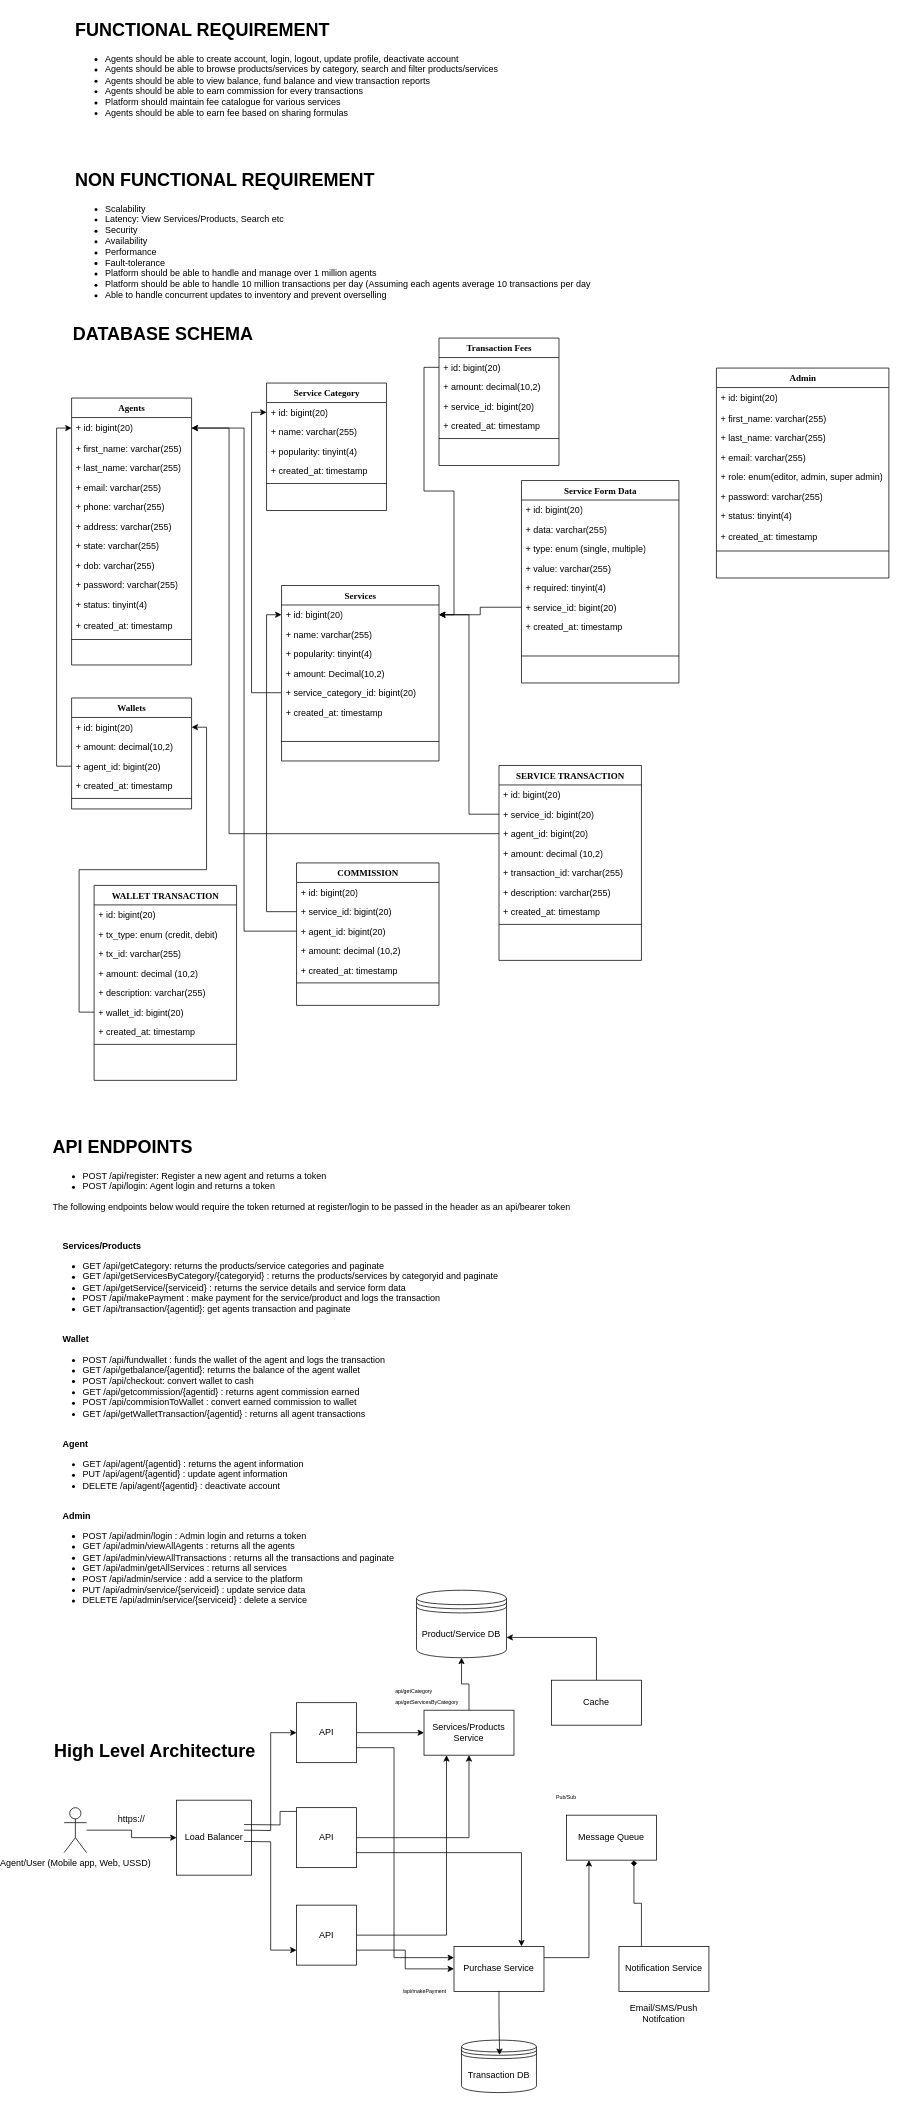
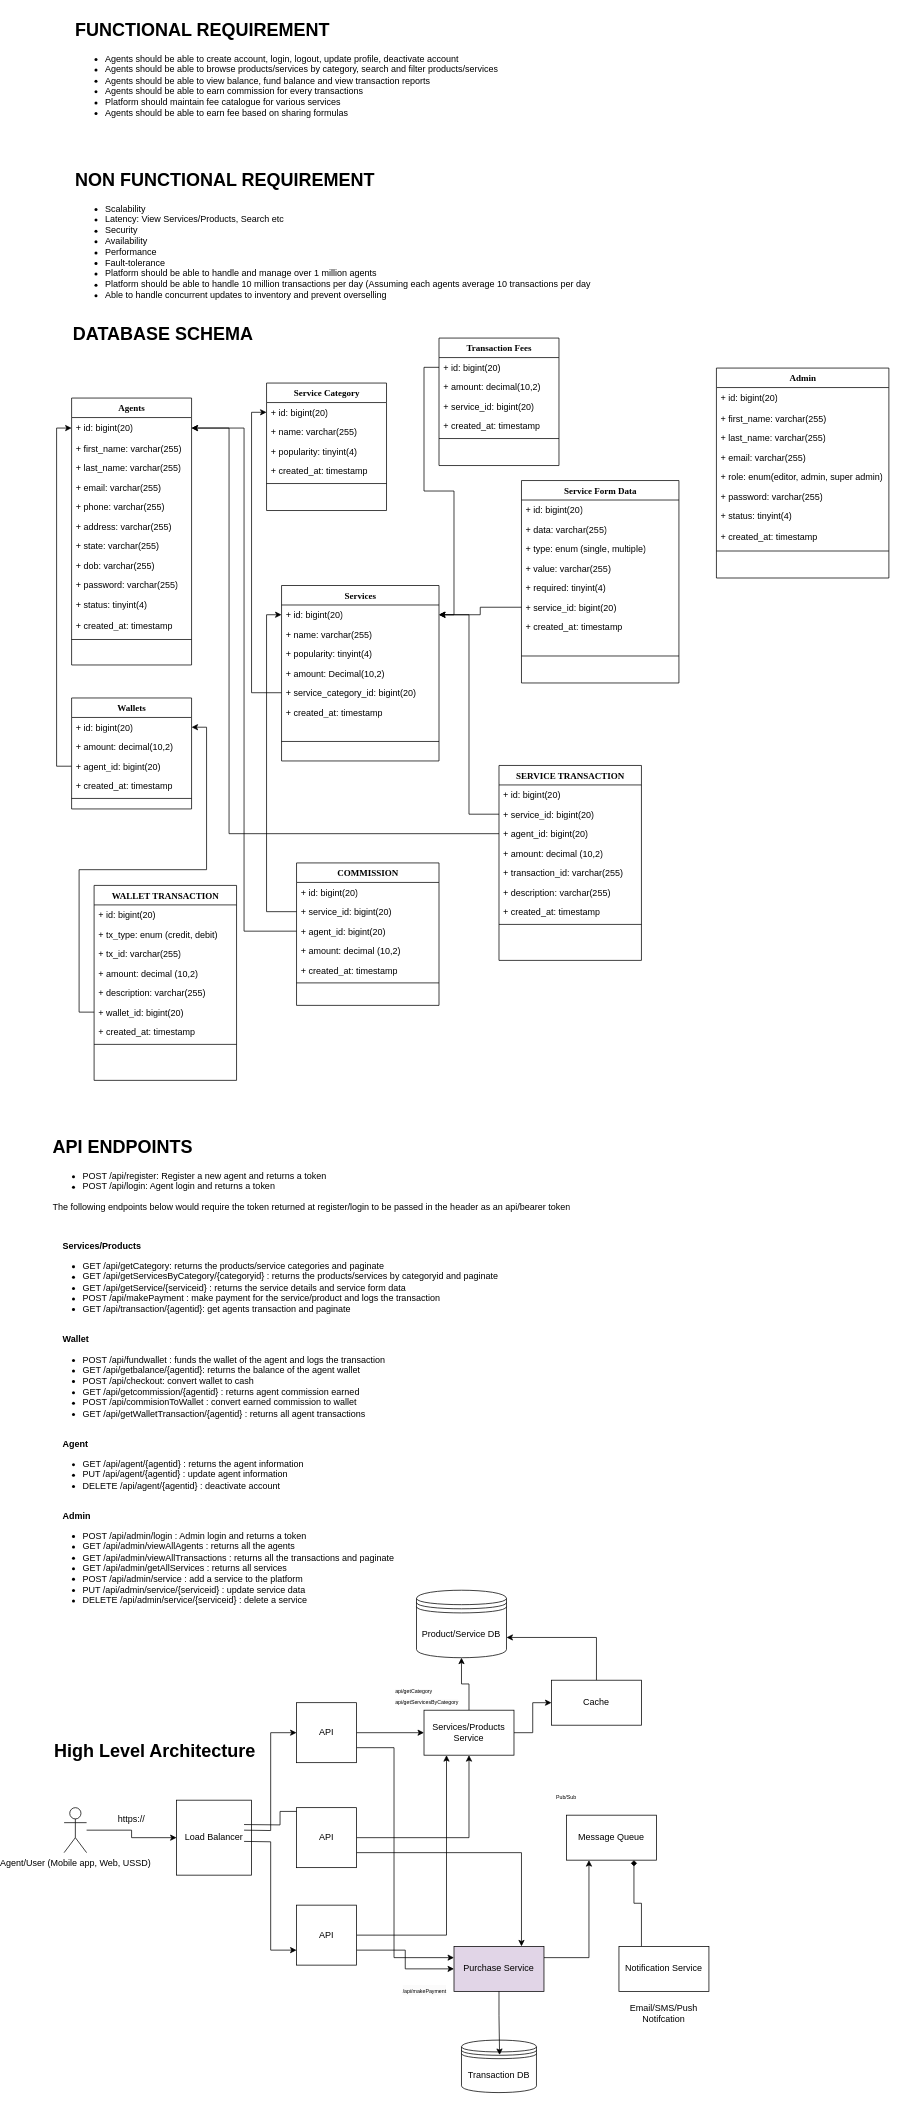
edge "Services/Products Service" -> "Cache": added
node "Purchase Service": fillcolor #ffffff -> #e1d5e7
